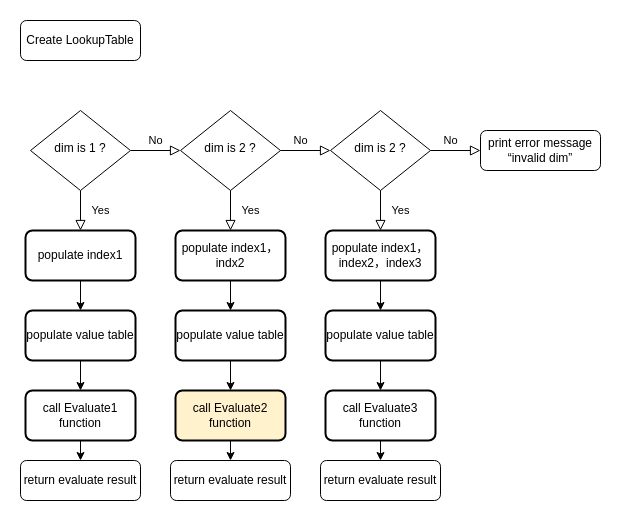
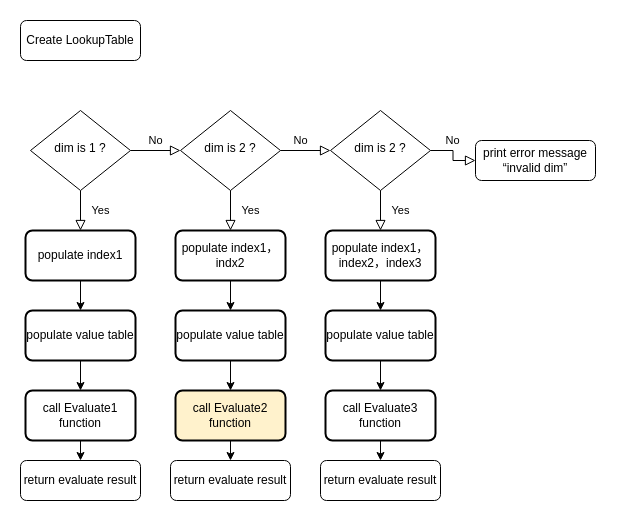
node "print error message “invalid dim”": moved (541, 151) -> (536, 161)
